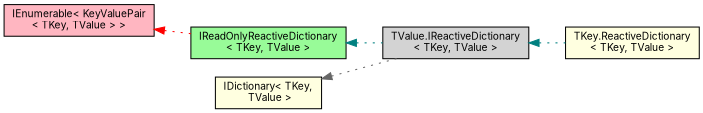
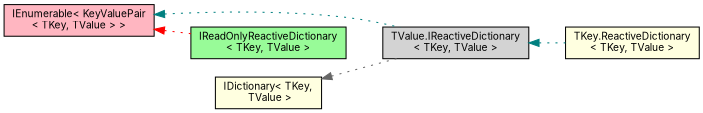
edge "TValue.IReactiveDictionary < TKey, TValue >" -> "IReadOnlyReactiveDictionary < TKey, TValue >": now "TValue.IReactiveDictionary < TKey, TValue >" -> "IEnumerable< KeyValuePair < TKey, TValue > >"
